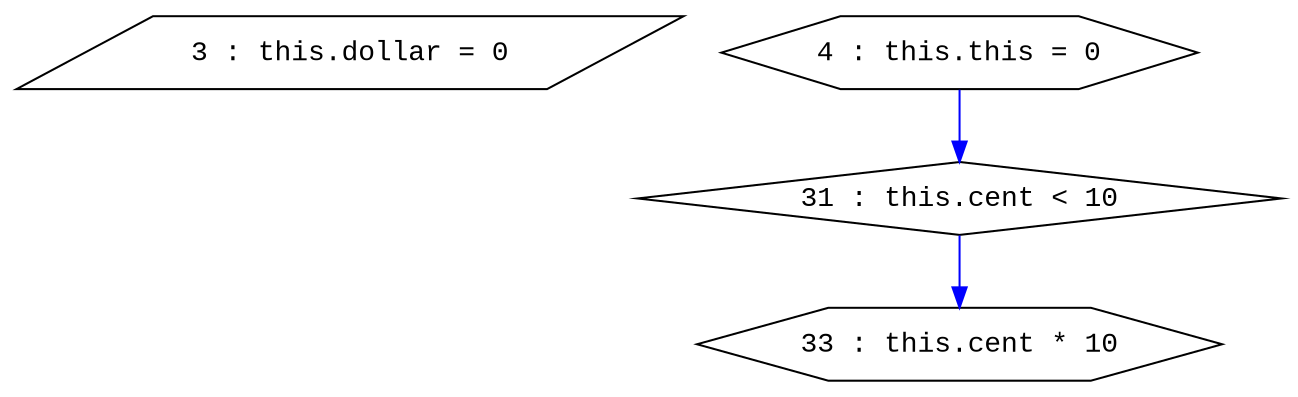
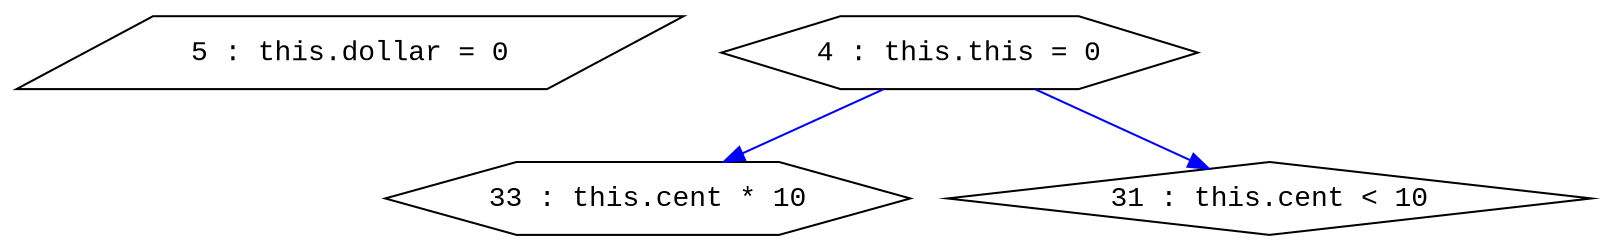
node "3 : this.dollar = 0": label "3 : this.dollar = 0" -> "5 : this.dollar = 0"
edge "31 : this.cent < 10" -> "33 : this.cent * 10": now "4 : this.this = 0" -> "33 : this.cent * 10"
